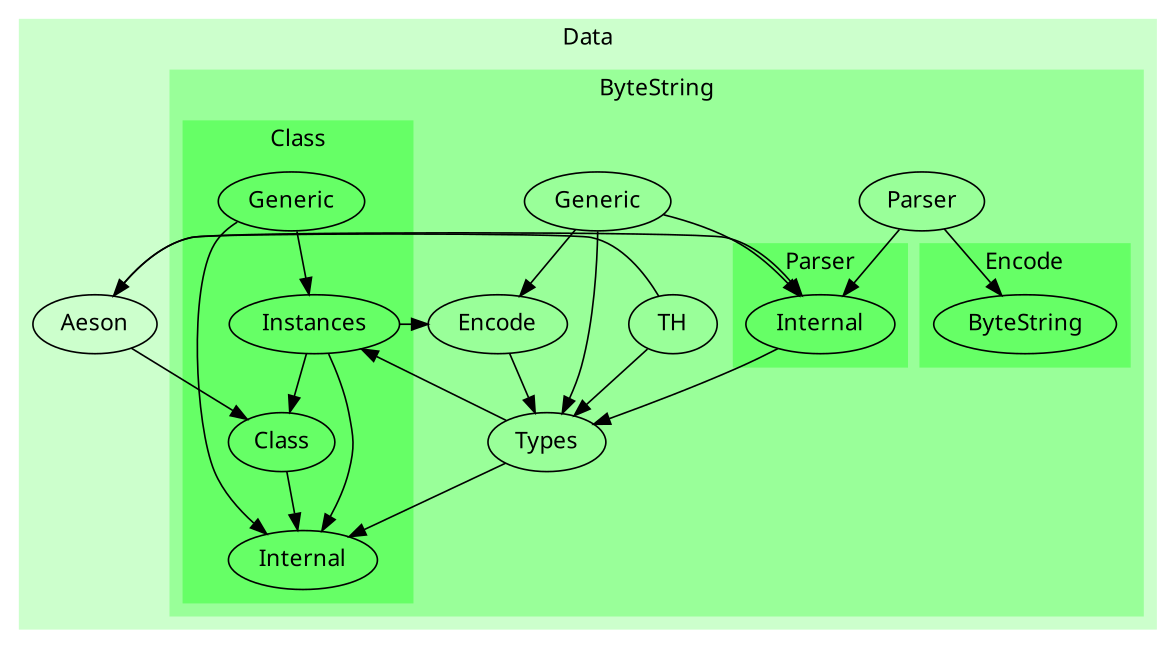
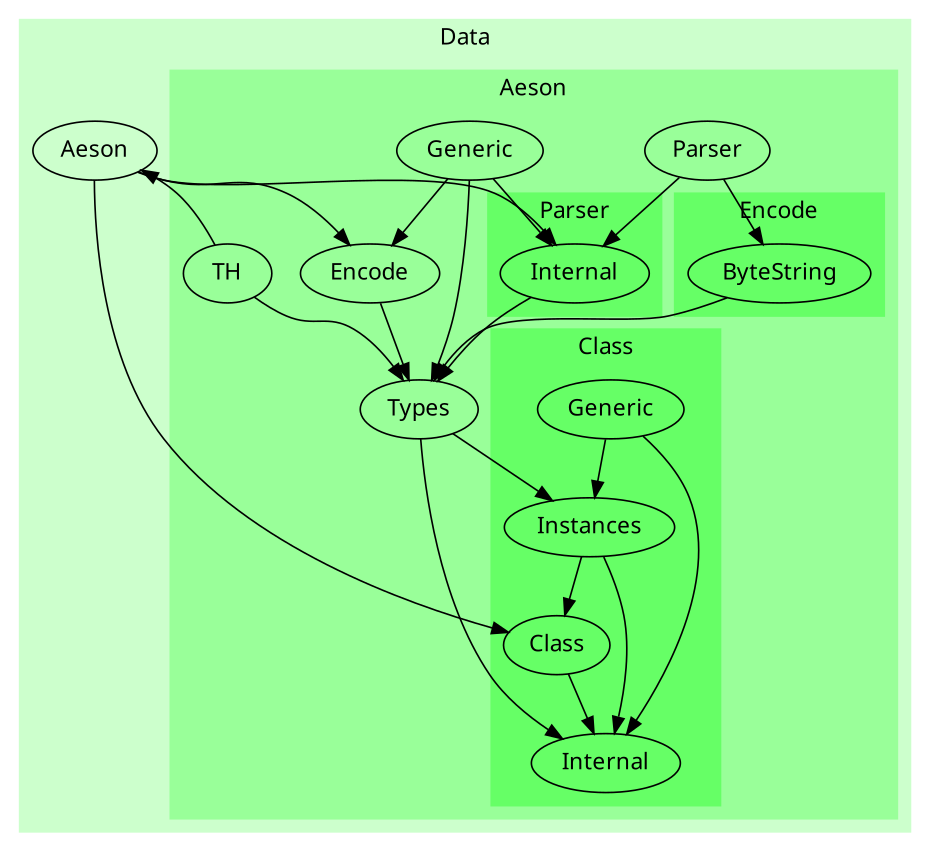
cluster "ByteString": label "ByteString" -> "Aeson"
edge "ByteString" -> "Types": added
edge "Instances" -> "Encode": now "Aeson" -> "Encode"
